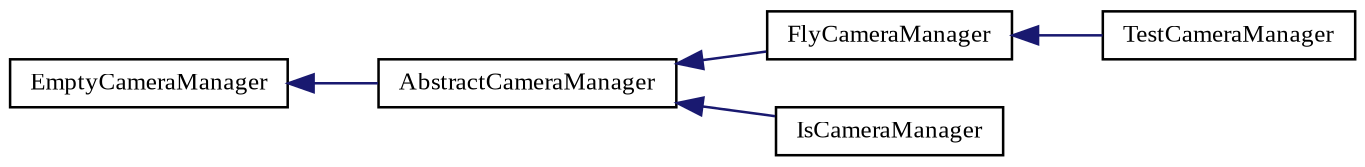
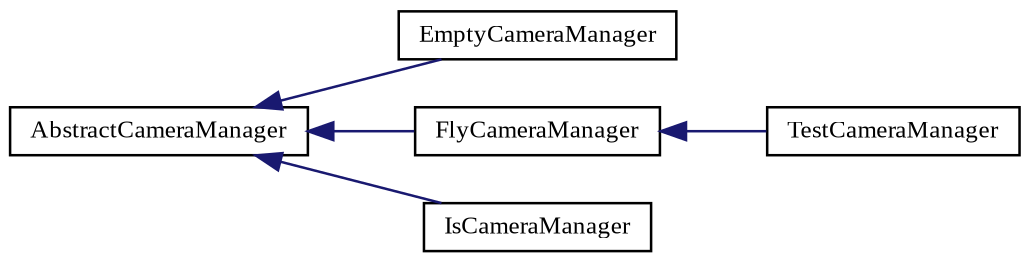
edge "AbstractCameraManager" -> "EmptyCameraManager": reversed
